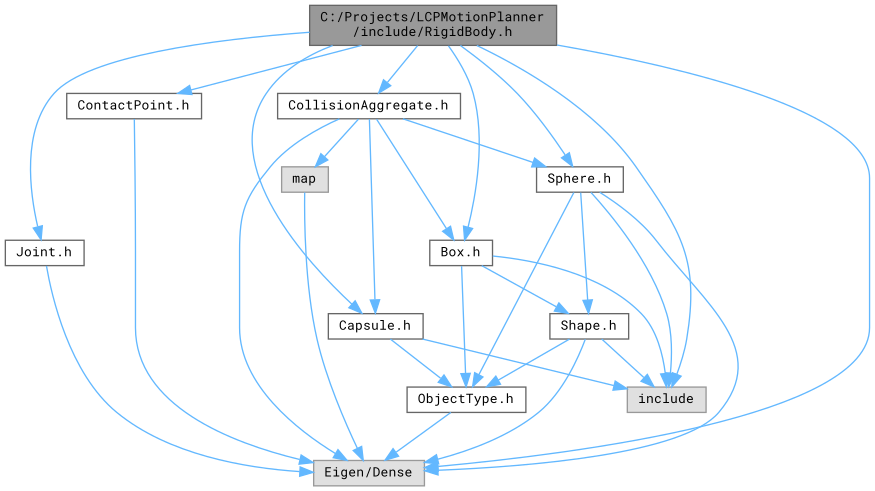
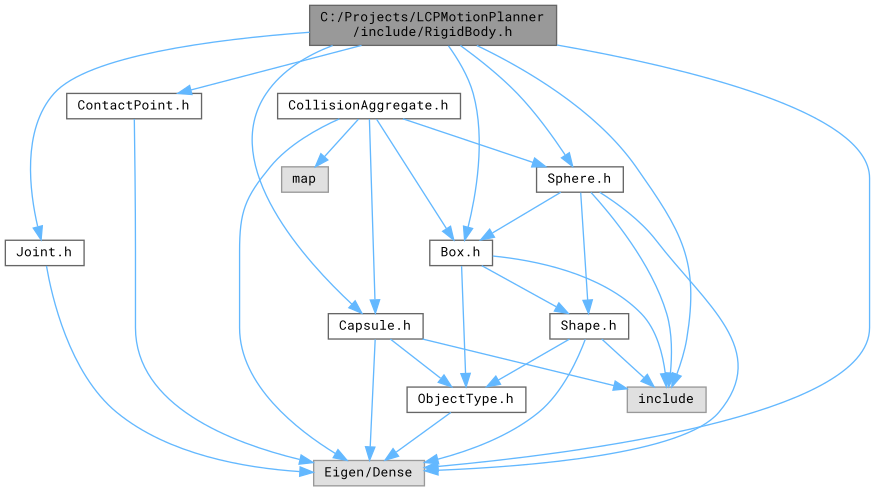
edge "C:/Projects/LCPMotionPlanner /include/RigidBody.h" -> "CollisionAggregate.h": removed
edge "Sphere.h" -> "ObjectType.h": now "Sphere.h" -> "Box.h"
edge "map" -> "Eigen/Dense": now "Capsule.h" -> "Eigen/Dense"
